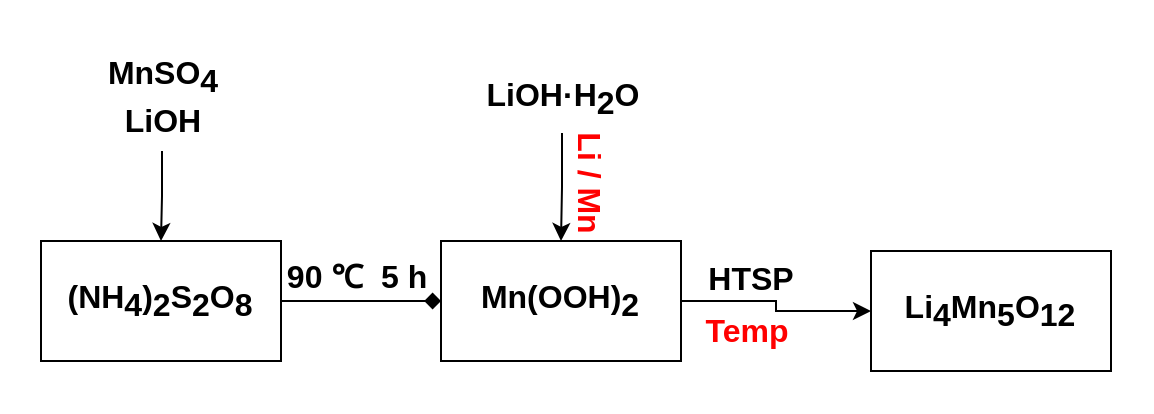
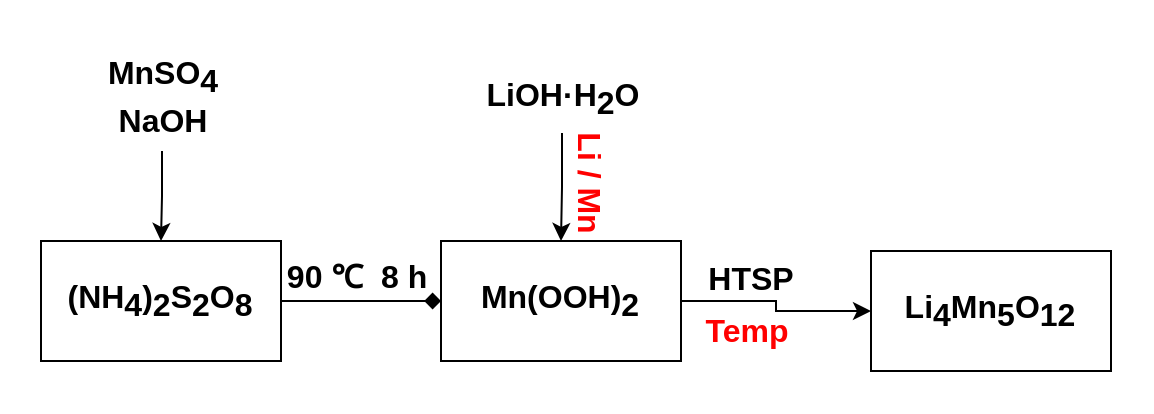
node "MnSO4LiOH": label "MnSO4LiOH" -> "MnSO4NaOH"
node "90 ℃ 5 h": label "90 ℃ 5 h" -> "90 ℃ 8 h"
